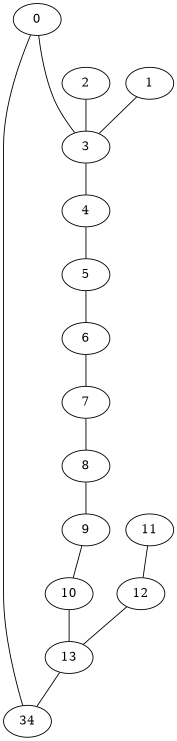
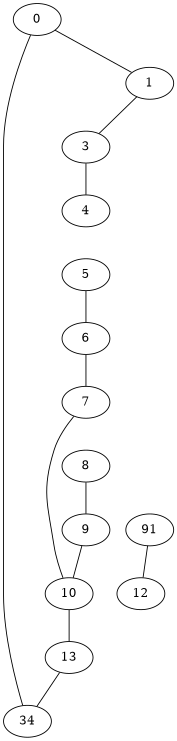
node "2": removed
edge "0" -- "3": now "0" -- "1"
edge "4" -- "5": removed
edge "7" -- "8": now "7" -- "10"
node "11": label "11" -> "91"
edge "12" -- "13": removed
